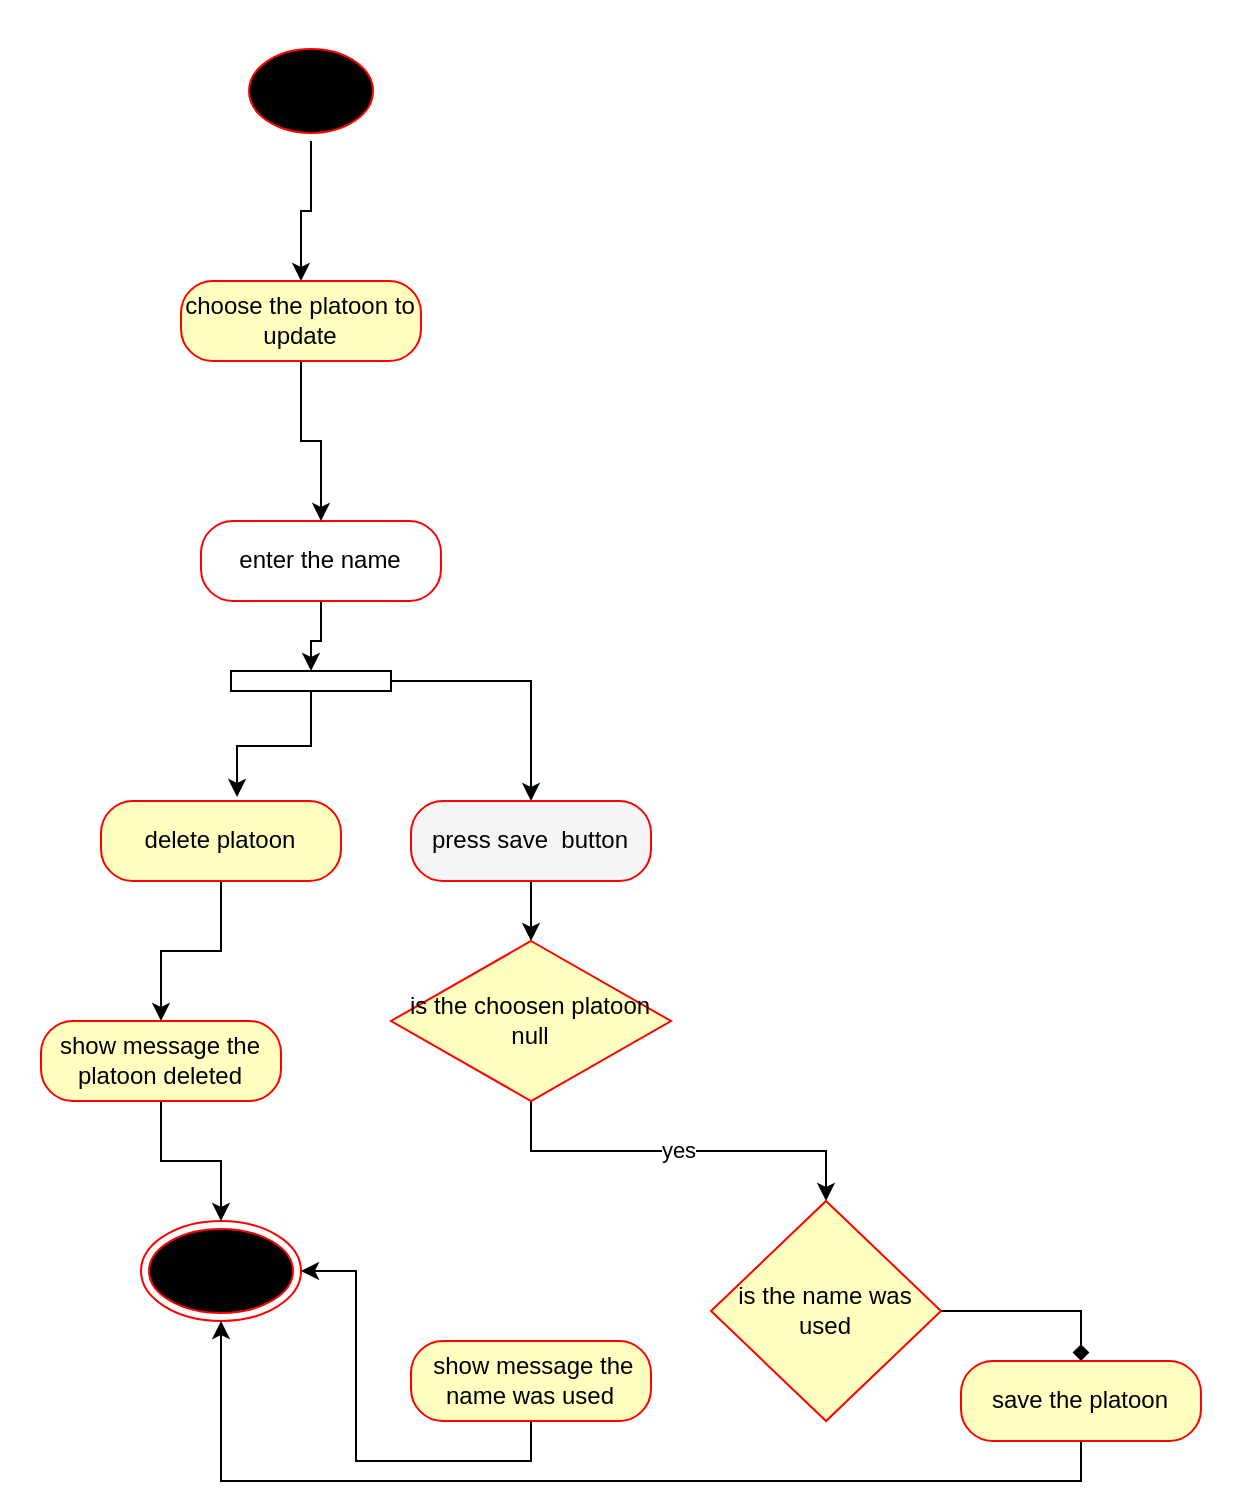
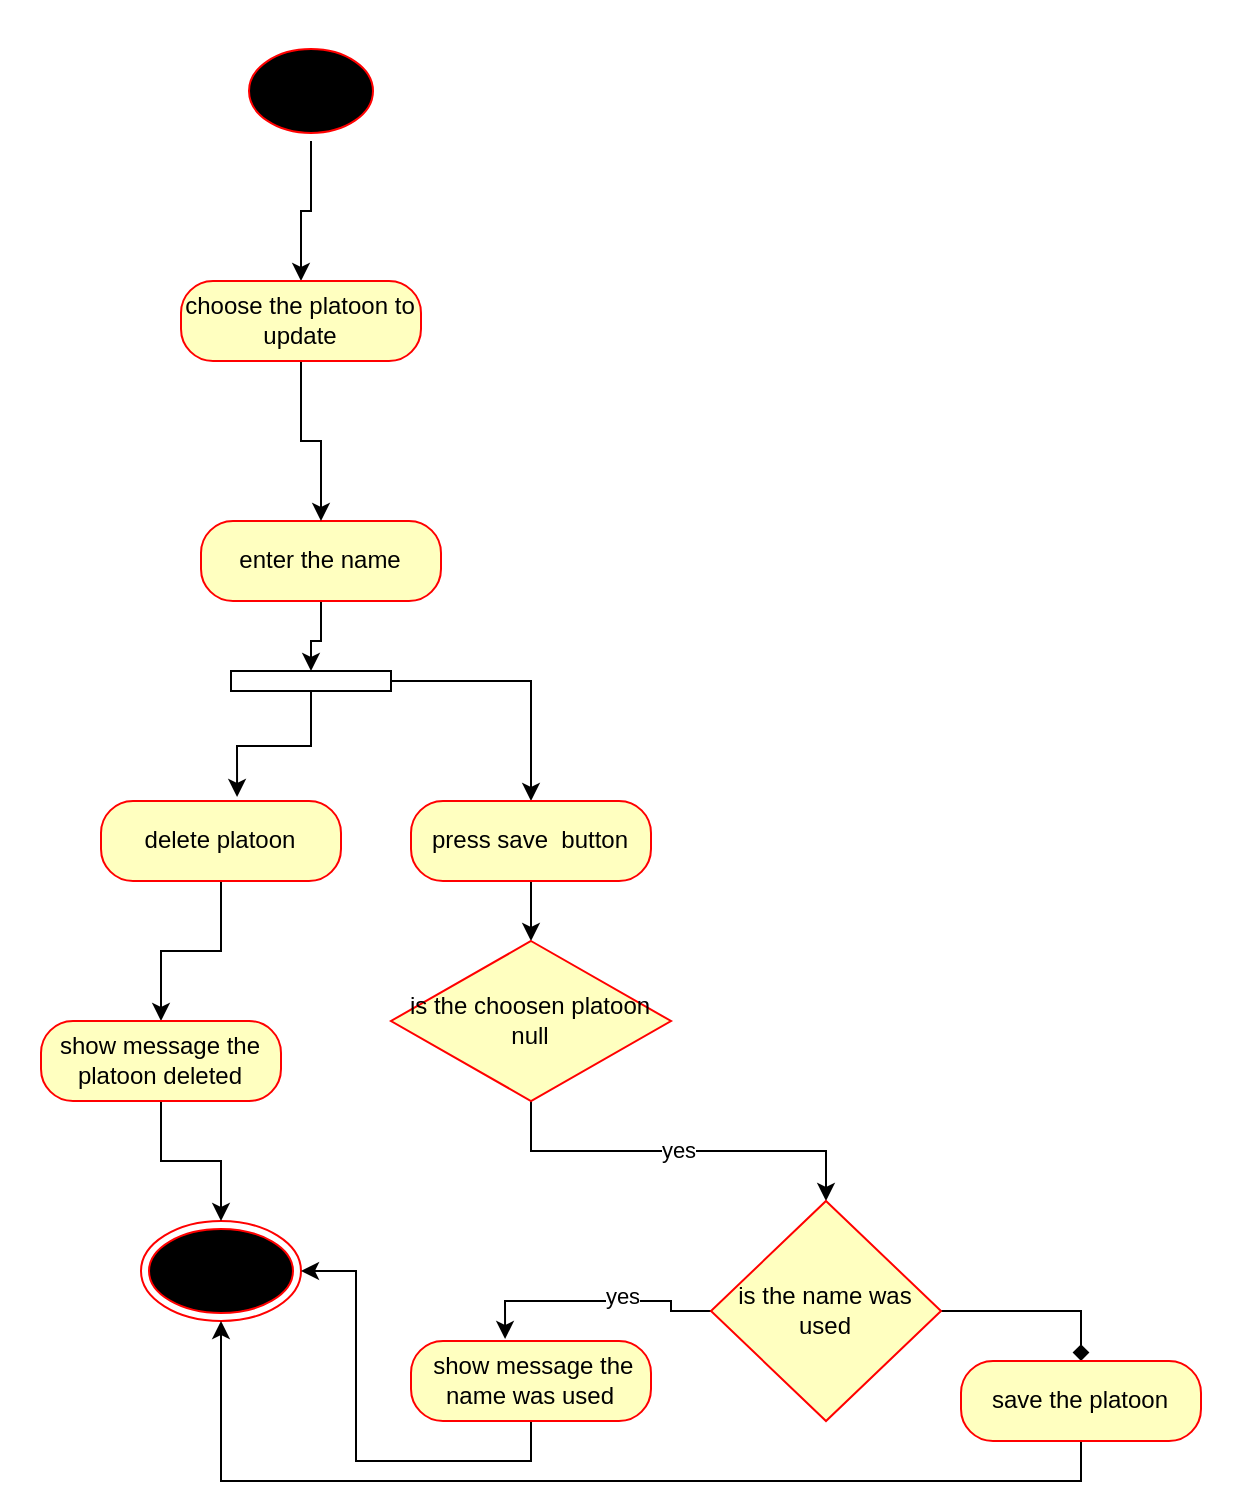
node "enter the name": fillcolor #ffffff -> #ffffc0
node "press save button": fillcolor #f5f5f5 -> #ffffc0
edge "is the name was used" -> "show message the name was used": added, label "yes"
